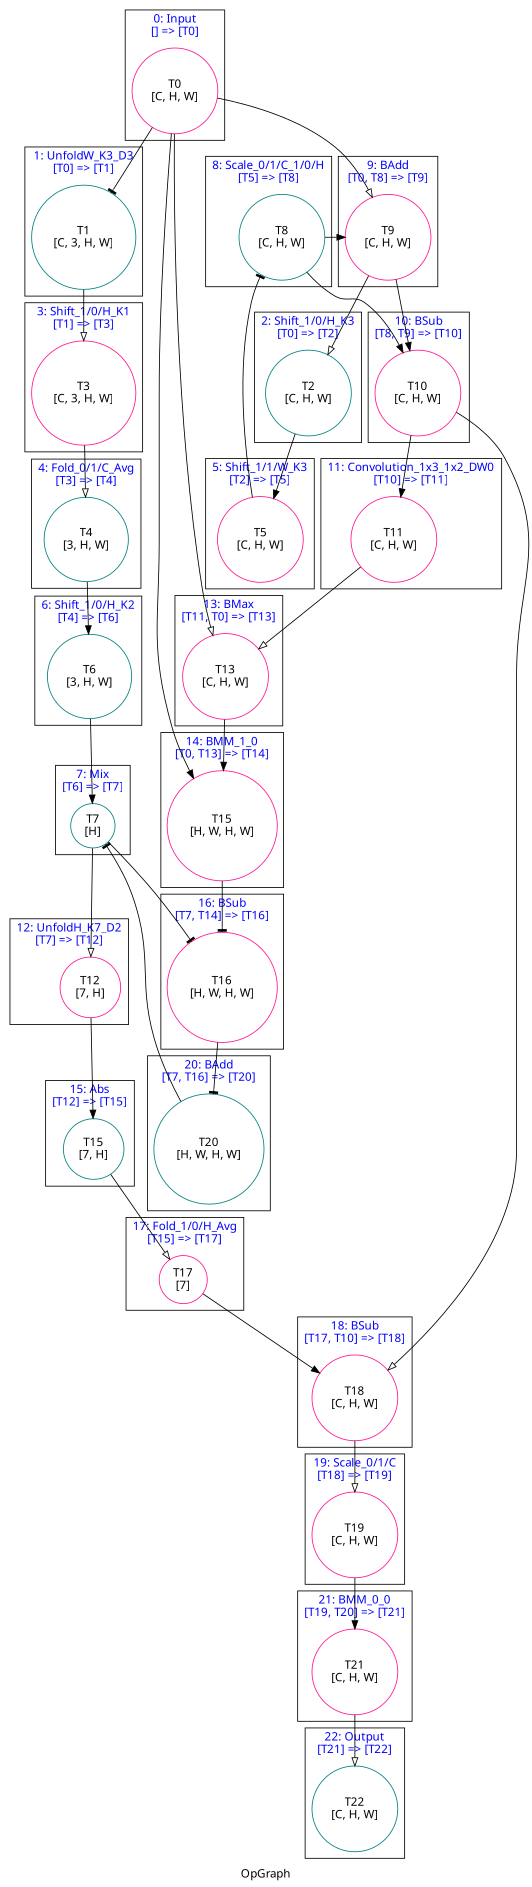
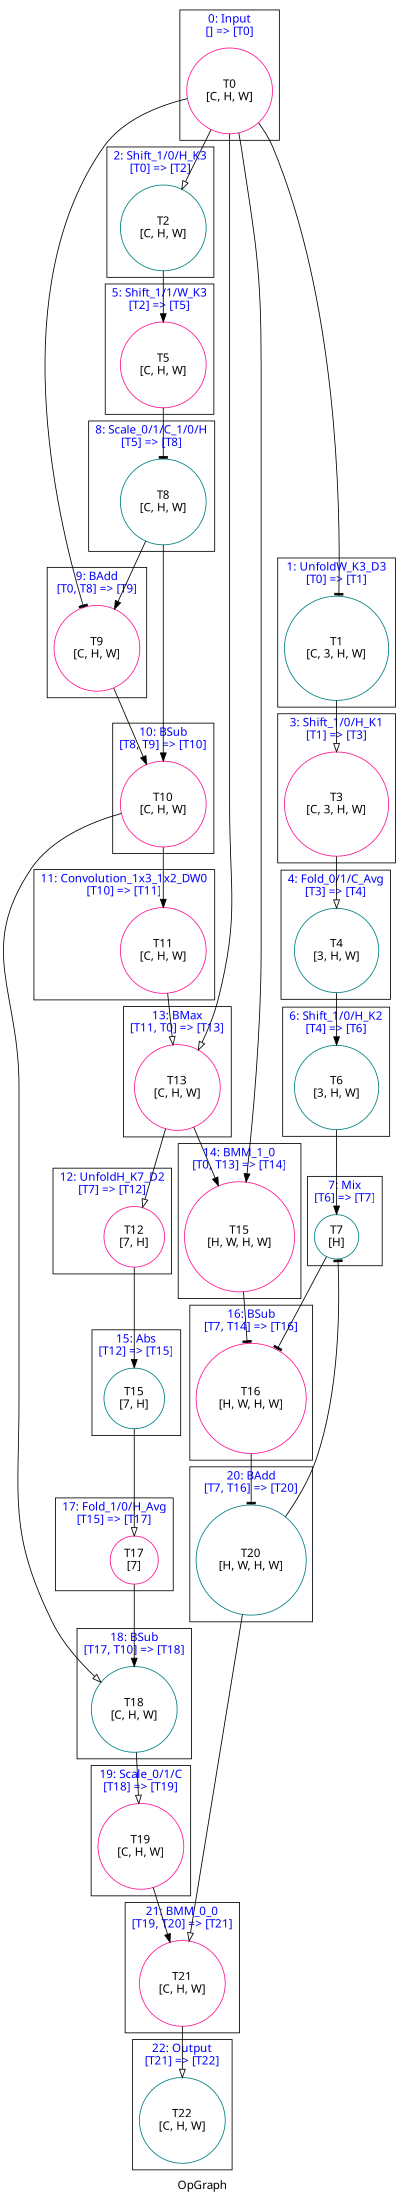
edge "T0 [C, H, W]" -> "T9 [C, H, W]": arrowhead onormal -> tee
edge "T9 [C, H, W]" -> "T2 [C, H, W]": now "T0 [C, H, W]" -> "T2 [C, H, W]"
edge "T7 [H]" -> "T12 [7, H]": now "T13 [C, H, W]" -> "T12 [7, H]"
node "T18 [C, H, W]": color deeppink -> teal
edge "T20 [H, W, H, W]" -> "T21 [C, H, W]": added
